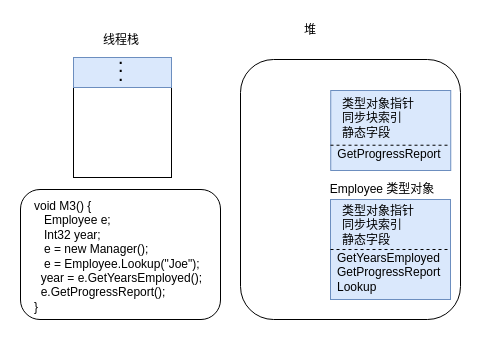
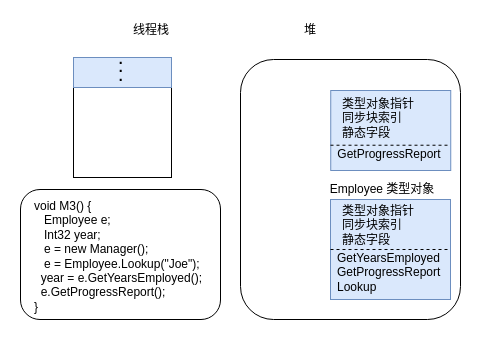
node "线程栈": moved (122, 41) -> (152, 31)
